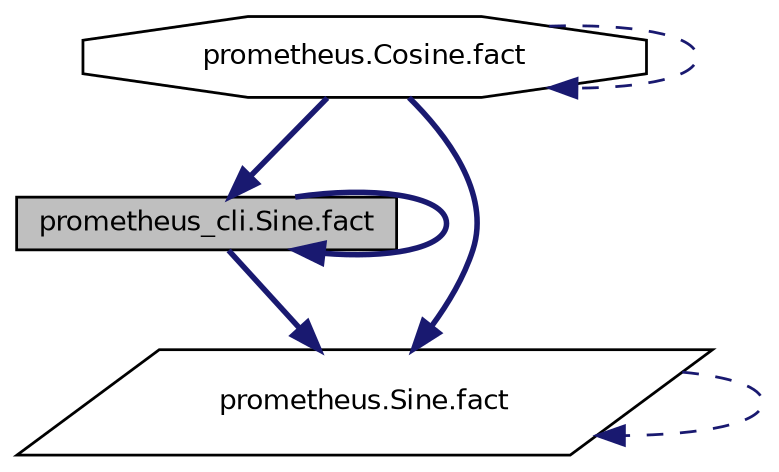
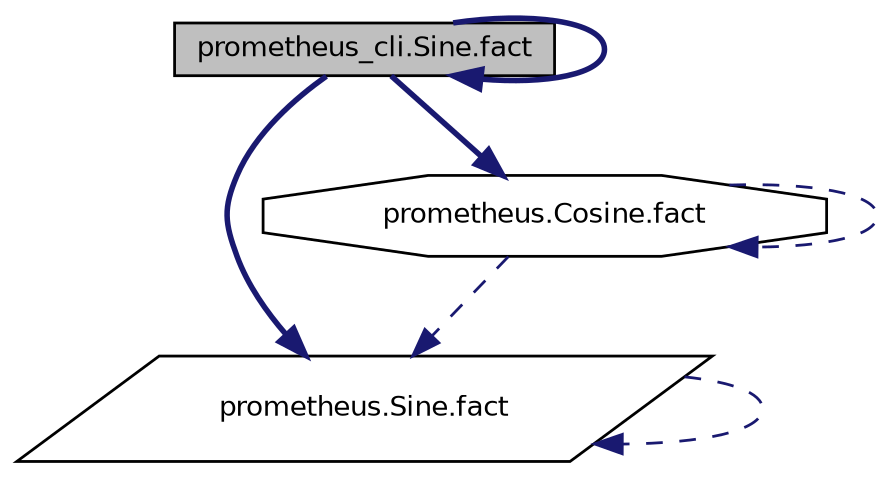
edge "prometheus.Cosine.fact" -> "prometheus_cli.Sine.fact": reversed
edge "prometheus.Cosine.fact" -> "prometheus.Sine.fact": style bold -> dashed
